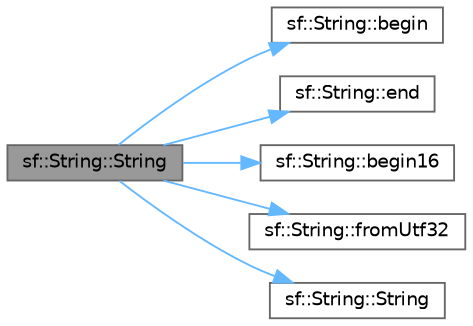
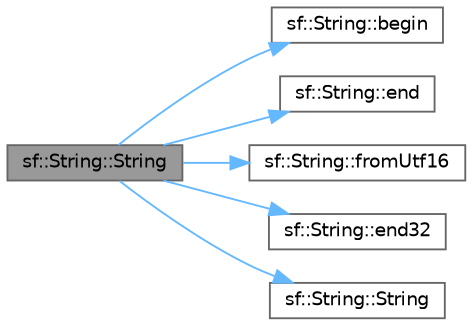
node "sf::String::begin16": label "sf::String::begin16" -> "sf::String::fromUtf16"
node "sf::String::fromUtf32": label "sf::String::fromUtf32" -> "sf::String::end32"
